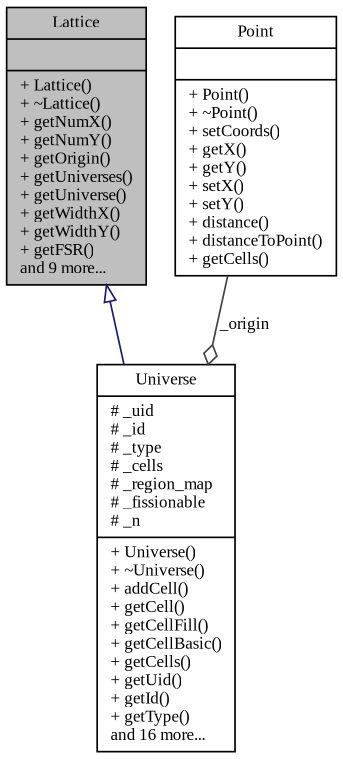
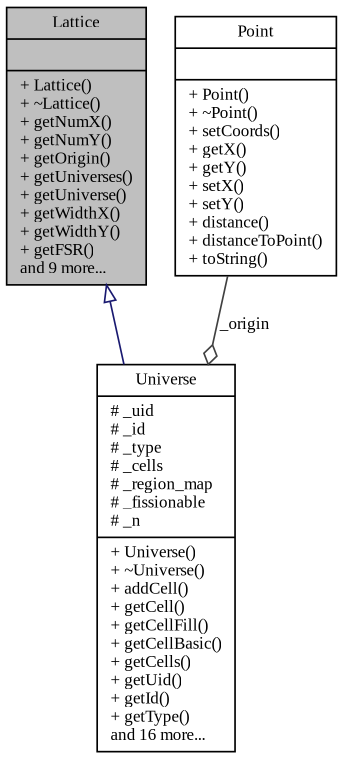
node "Point": text "+ getCells()" -> "+ toString()"
